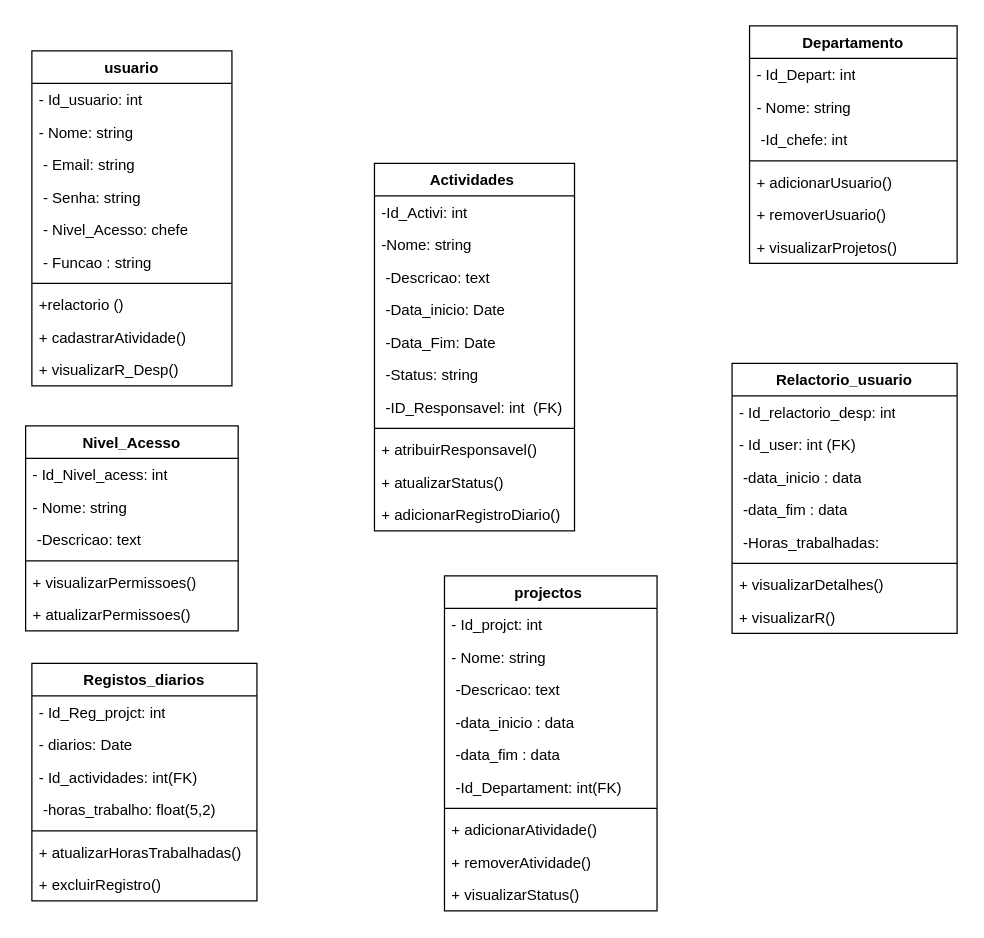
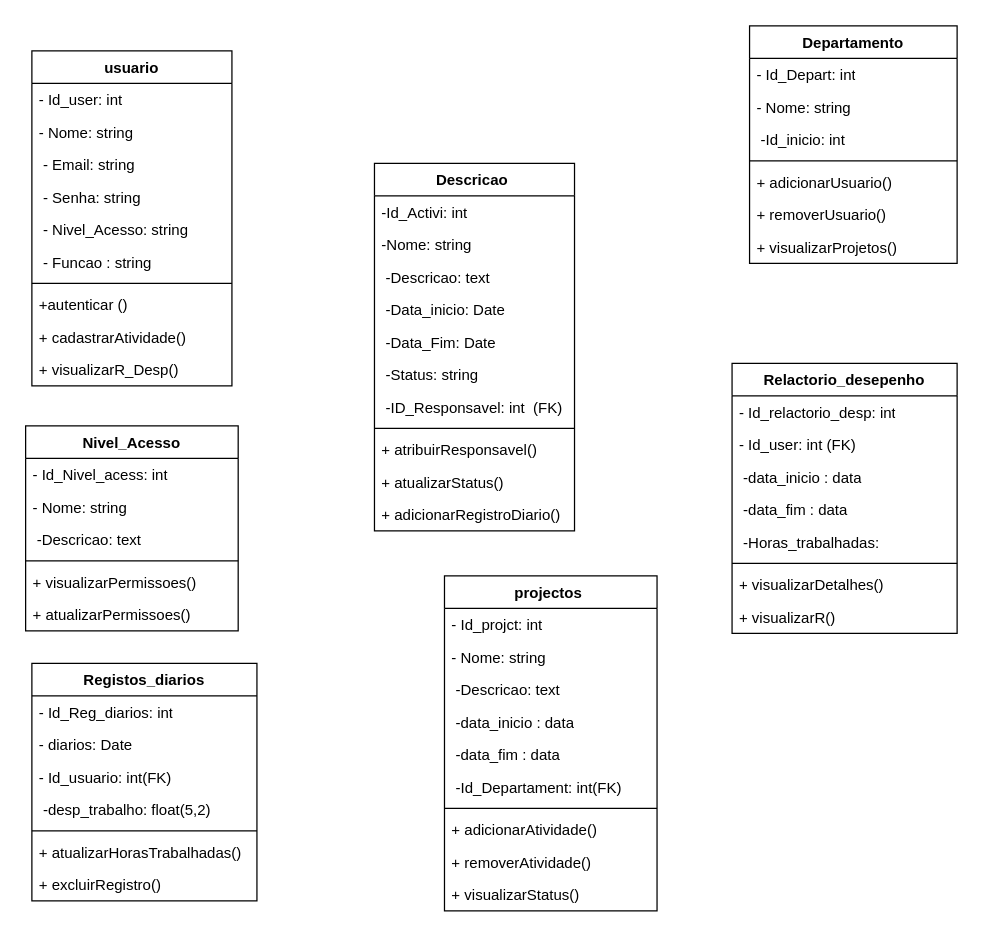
node "- Id_usuario: int": label "- Id_usuario: int" -> "- Id_user: int"
node "-Id_chefe: int": label "-Id_chefe: int" -> "-Id_inicio: int"
node "Actividades": label "Actividades" -> "Descricao"
node "- Nivel_Acesso: chefe": label "- Nivel_Acesso: chefe" -> "- Nivel_Acesso: string"
node "+relactorio ()": label "+relactorio ()" -> "+autenticar ()"
node "Relactorio_usuario": label "Relactorio_usuario" -> "Relactorio_desepenho"
node "- Id_Reg_projct: int": label "- Id_Reg_projct: int" -> "- Id_Reg_diarios: int"
node "- Id_actividades: int(FK)": label "- Id_actividades: int(FK)" -> "- Id_usuario: int(FK)"
node "-horas_trabalho: float(5,2)": label "-horas_trabalho: float(5,2)" -> "-desp_trabalho: float(5,2)"
